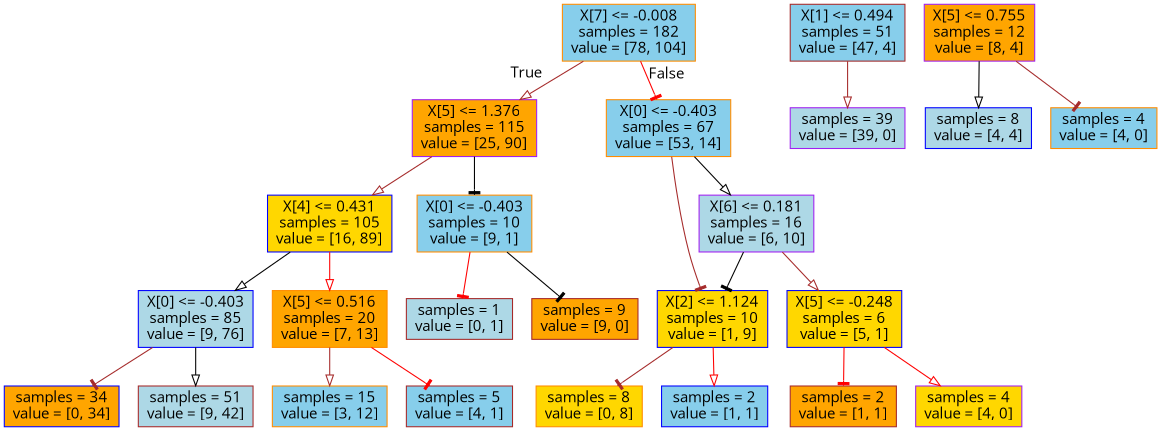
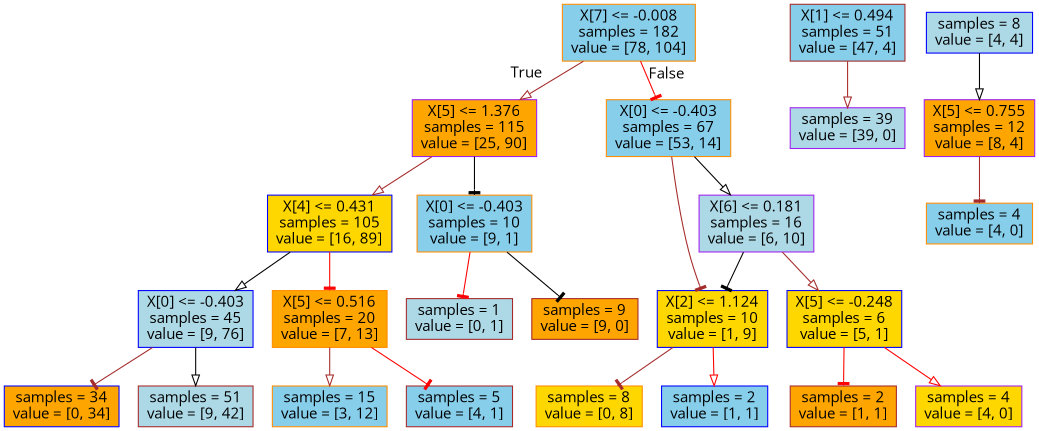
edge "X[5] <= 0.755 samples = 12 value = [8, 4]" -> "samples = 8 value = [4, 4]": reversed
edge "X[4] <= 0.431 samples = 105 value = [16, 89]" -> "X[5] <= 0.516 samples = 20 value = [7, 13]": arrowhead onormal -> tee
node "X[0] <= -0.403 samples = 85 value = [9, 76]": label "X[0] <= -0.403 samples = 85 value = [9, 76]" -> "X[0] <= -0.403 samples = 45 value = [9, 76]"
